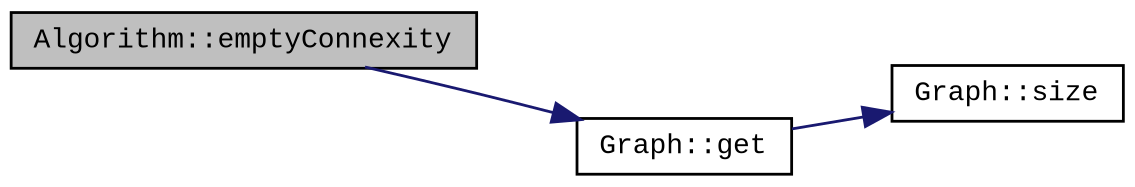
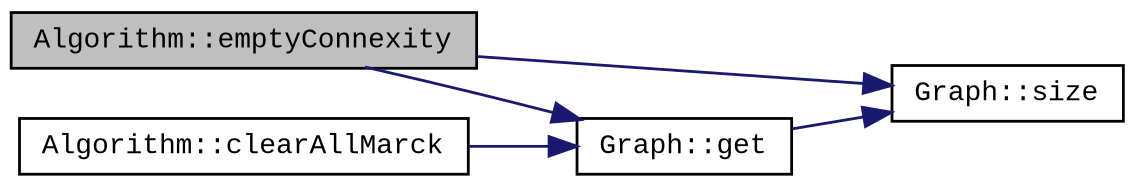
edge "Algorithm::emptyConnexity" -> "Graph::size": added
node "Algorithm::clearAllMarck": added
